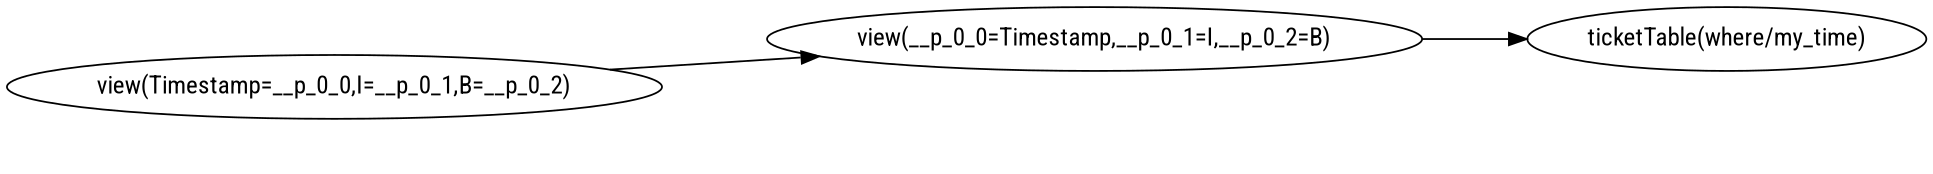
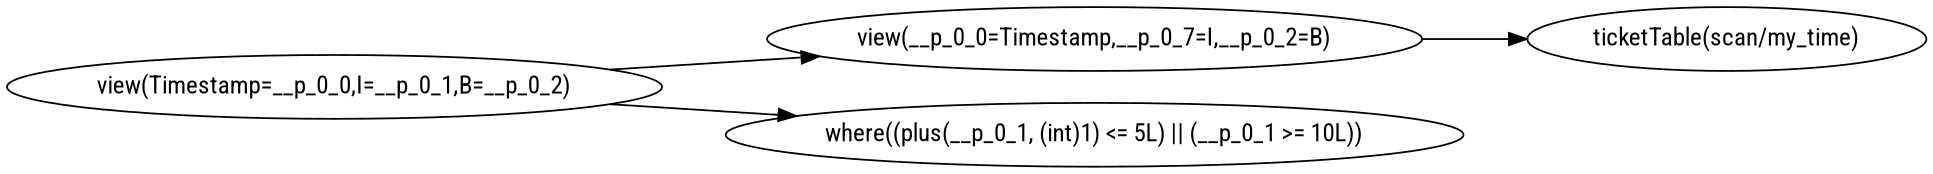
node "view(__p_0_0=Timestamp,__p_0_1=I,__p_0_2=B)": label "view(__p_0_0=Timestamp,__p_0_1=I,__p_0_2=B)" -> "view(__p_0_0=Timestamp,__p_0_7=I,__p_0_2=B)"
node "ticketTable(where/my_time)": label "ticketTable(where/my_time)" -> "ticketTable(scan/my_time)"
node "where((plus(__p_0_1, (int)1) <= 5L) || (__p_0_1 >= 10L))": added
